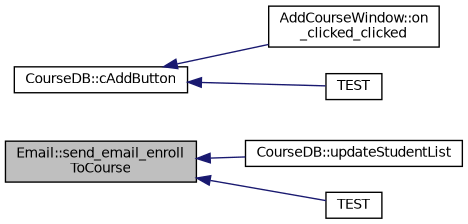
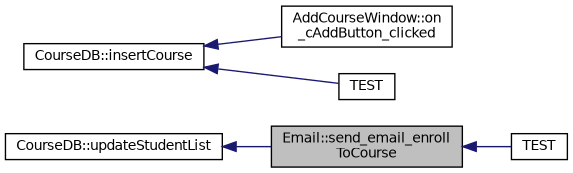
node "AddCourseWindow::on _clicked_clicked": label "AddCourseWindow::on _clicked_clicked" -> "AddCourseWindow::on _cAddButton_clicked"
node "CourseDB::cAddButton": label "CourseDB::cAddButton" -> "CourseDB::insertCourse"
edge "CourseDB::updateStudentList" -> "Email::send_email_enroll ToCourse": reversed
